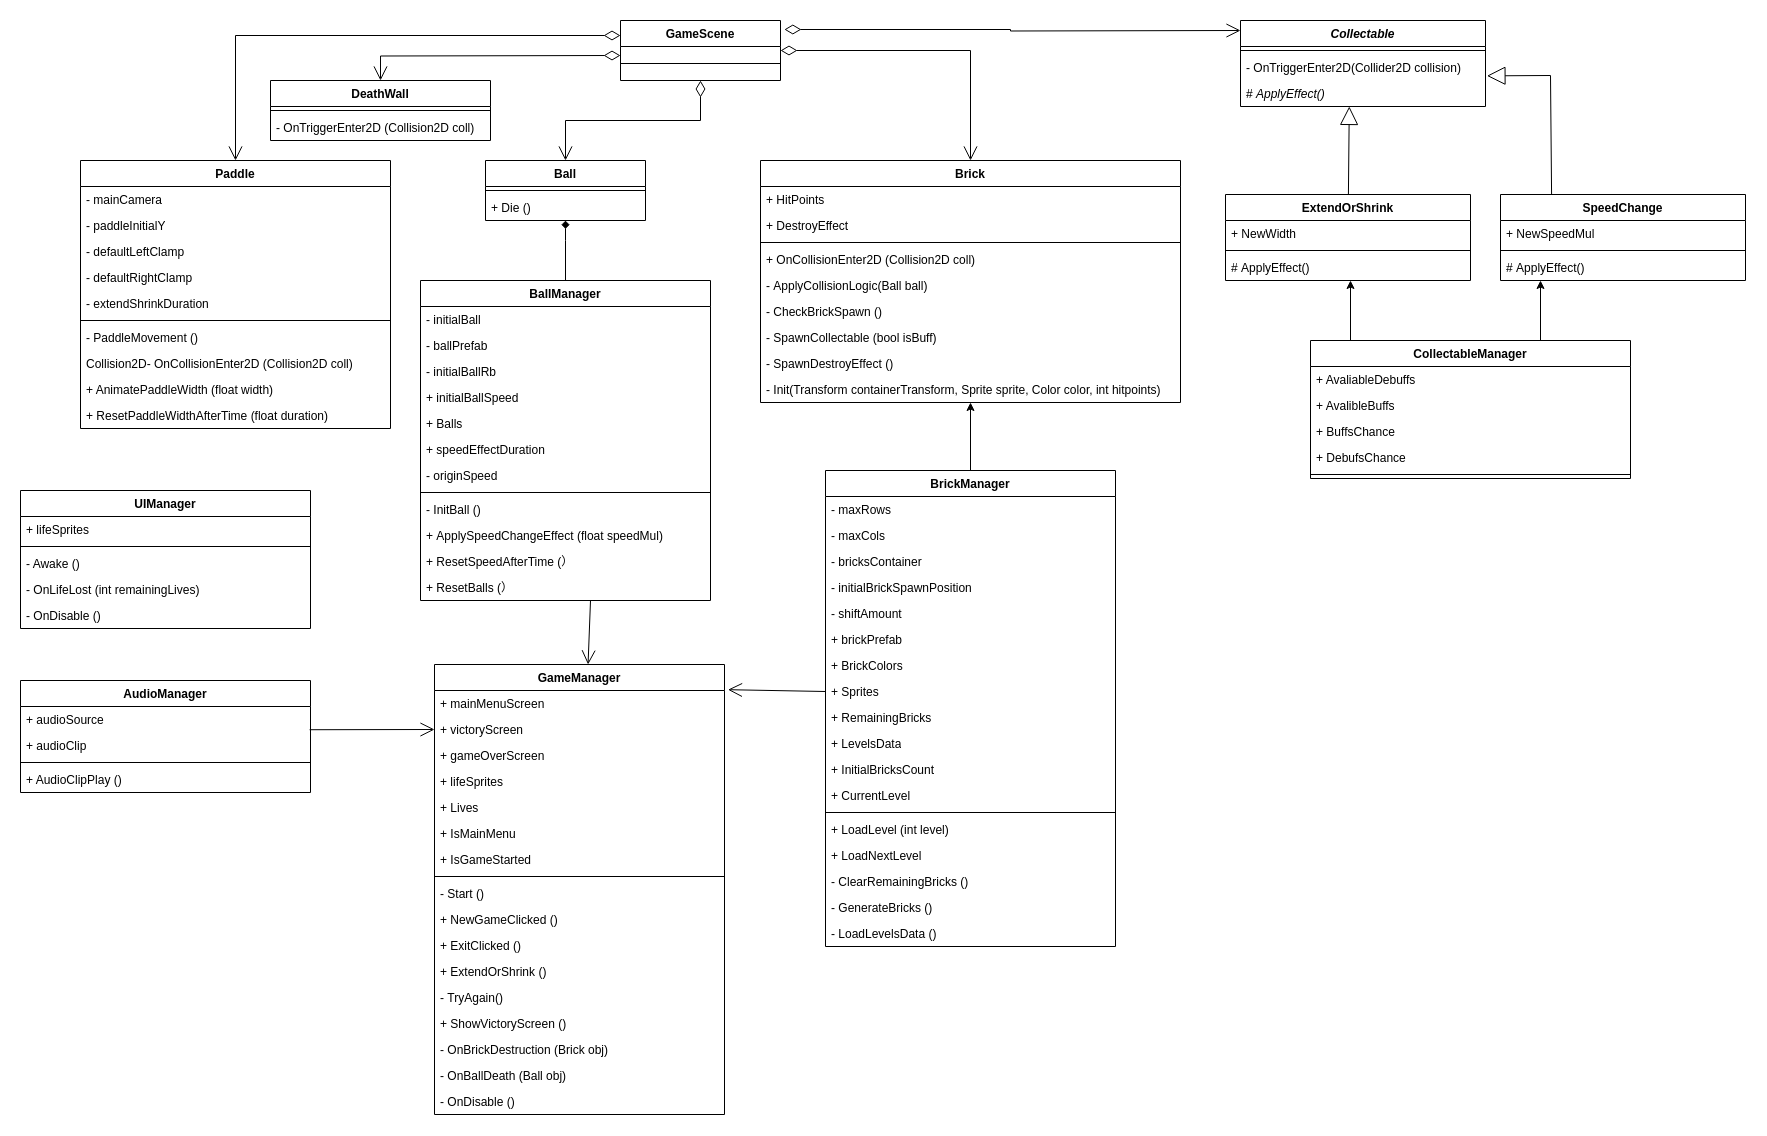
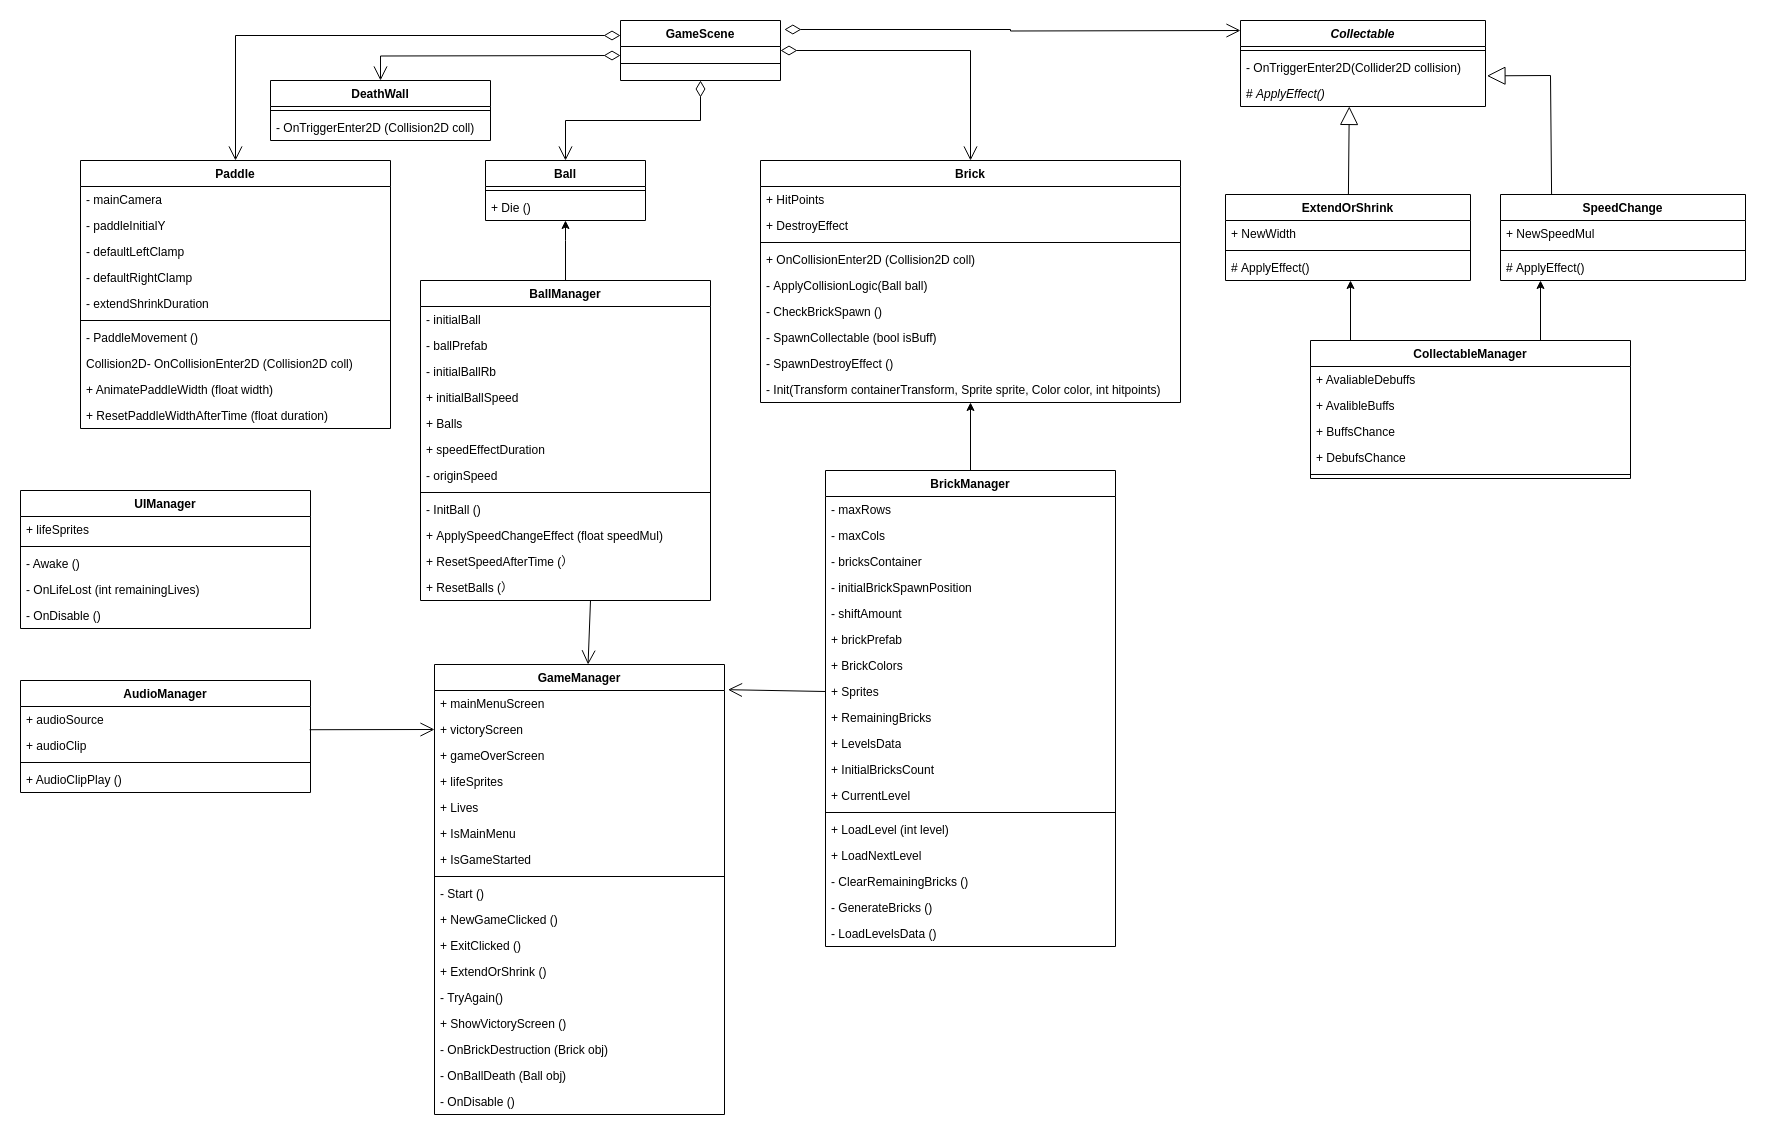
edge "BallManager" -> "+ Die ()": arrowhead diamond -> classic
